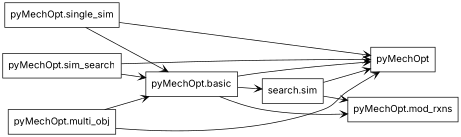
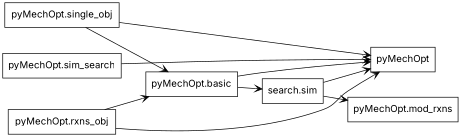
node "pyMechOpt.single_sim": label "pyMechOpt.single_sim" -> "pyMechOpt.single_obj"
edge "pyMechOpt.sim_search" -> "pyMechOpt.basic": removed
edge "pyMechOpt.basic" -> "pyMechOpt.mod_rxns": removed
node "pyMechOpt.multi_obj": label "pyMechOpt.multi_obj" -> "pyMechOpt.rxns_obj"
